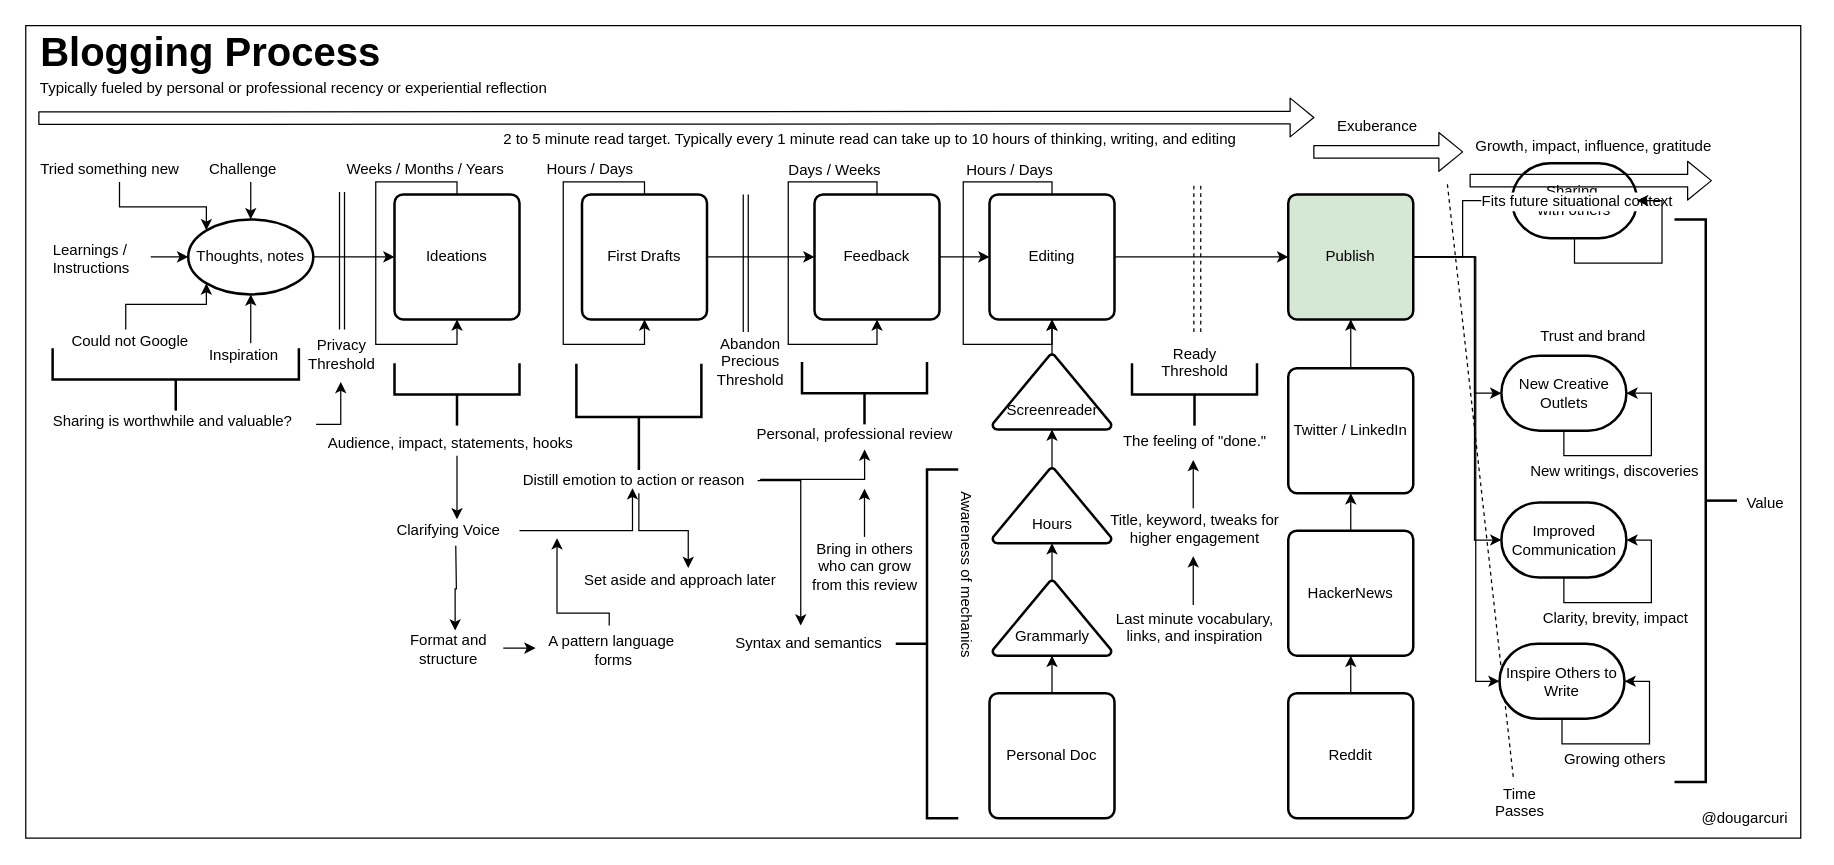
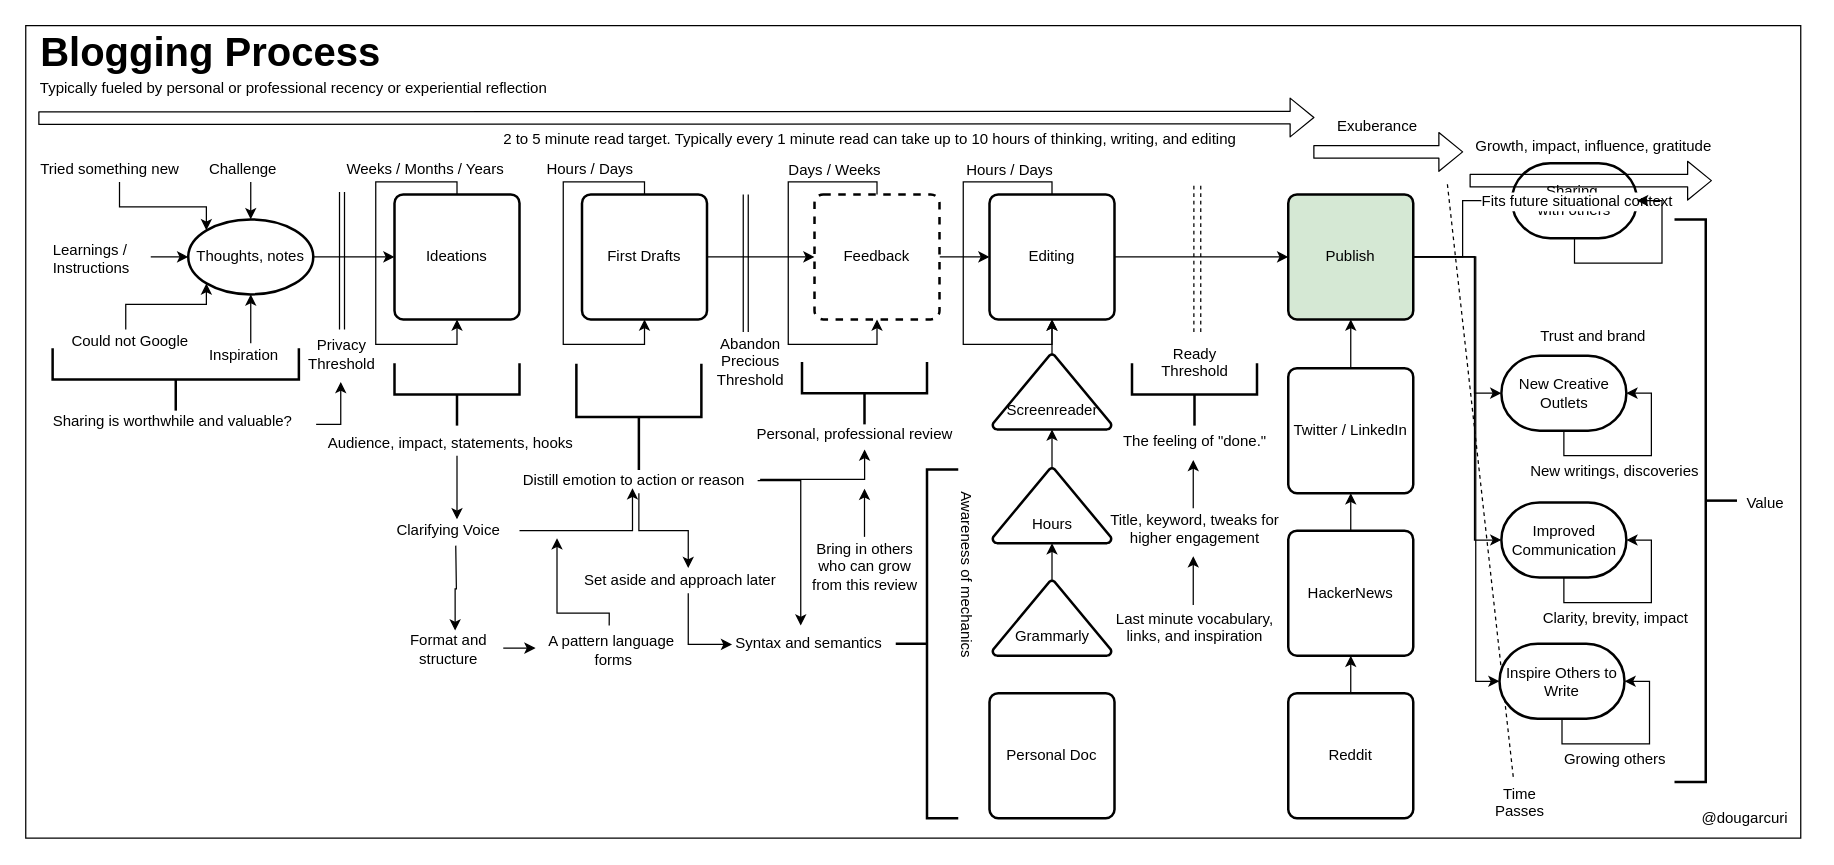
node "Feedback": style solid -> dashed
edge "Set aside and approach later" -> "Syntax and semantics": added
edge "Personal Doc" -> "Grammarly": removed
